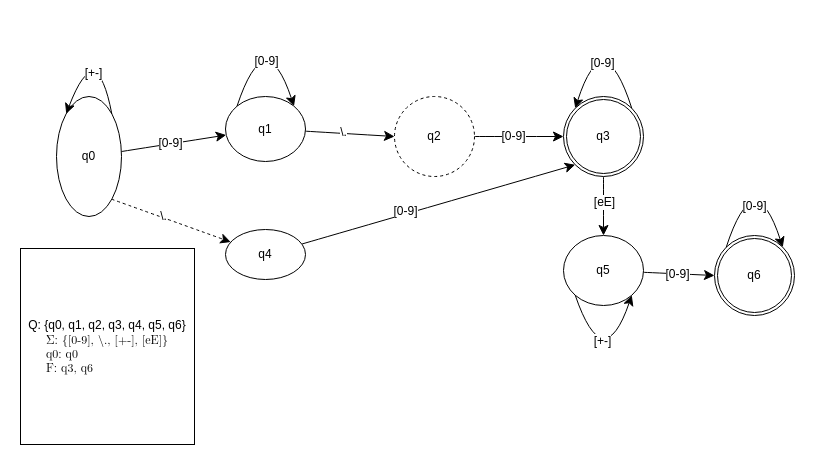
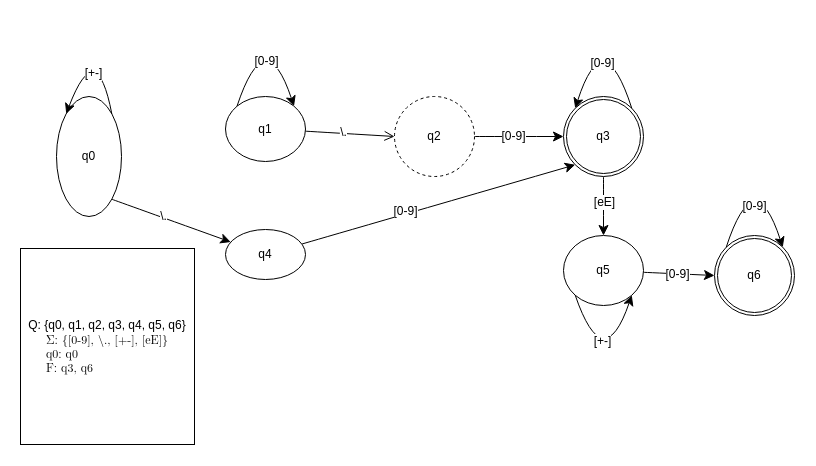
edge "q1" -> "q2": arrowhead classic -> open
edge "q0" -> "q1": removed, label "[0-9]"
edge "q0" -> "q4": style dashed -> solid
